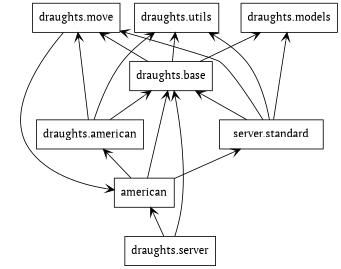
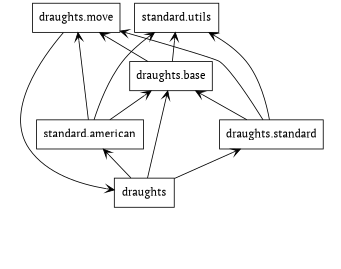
node "draughts.utils": label "draughts.utils" -> "standard.utils"
node "draughts.models": removed
node "draughts.american": label "draughts.american" -> "standard.american"
node "server.standard": label "server.standard" -> "draughts.standard"
node "american": label "american" -> "draughts"
node "draughts.server": removed
